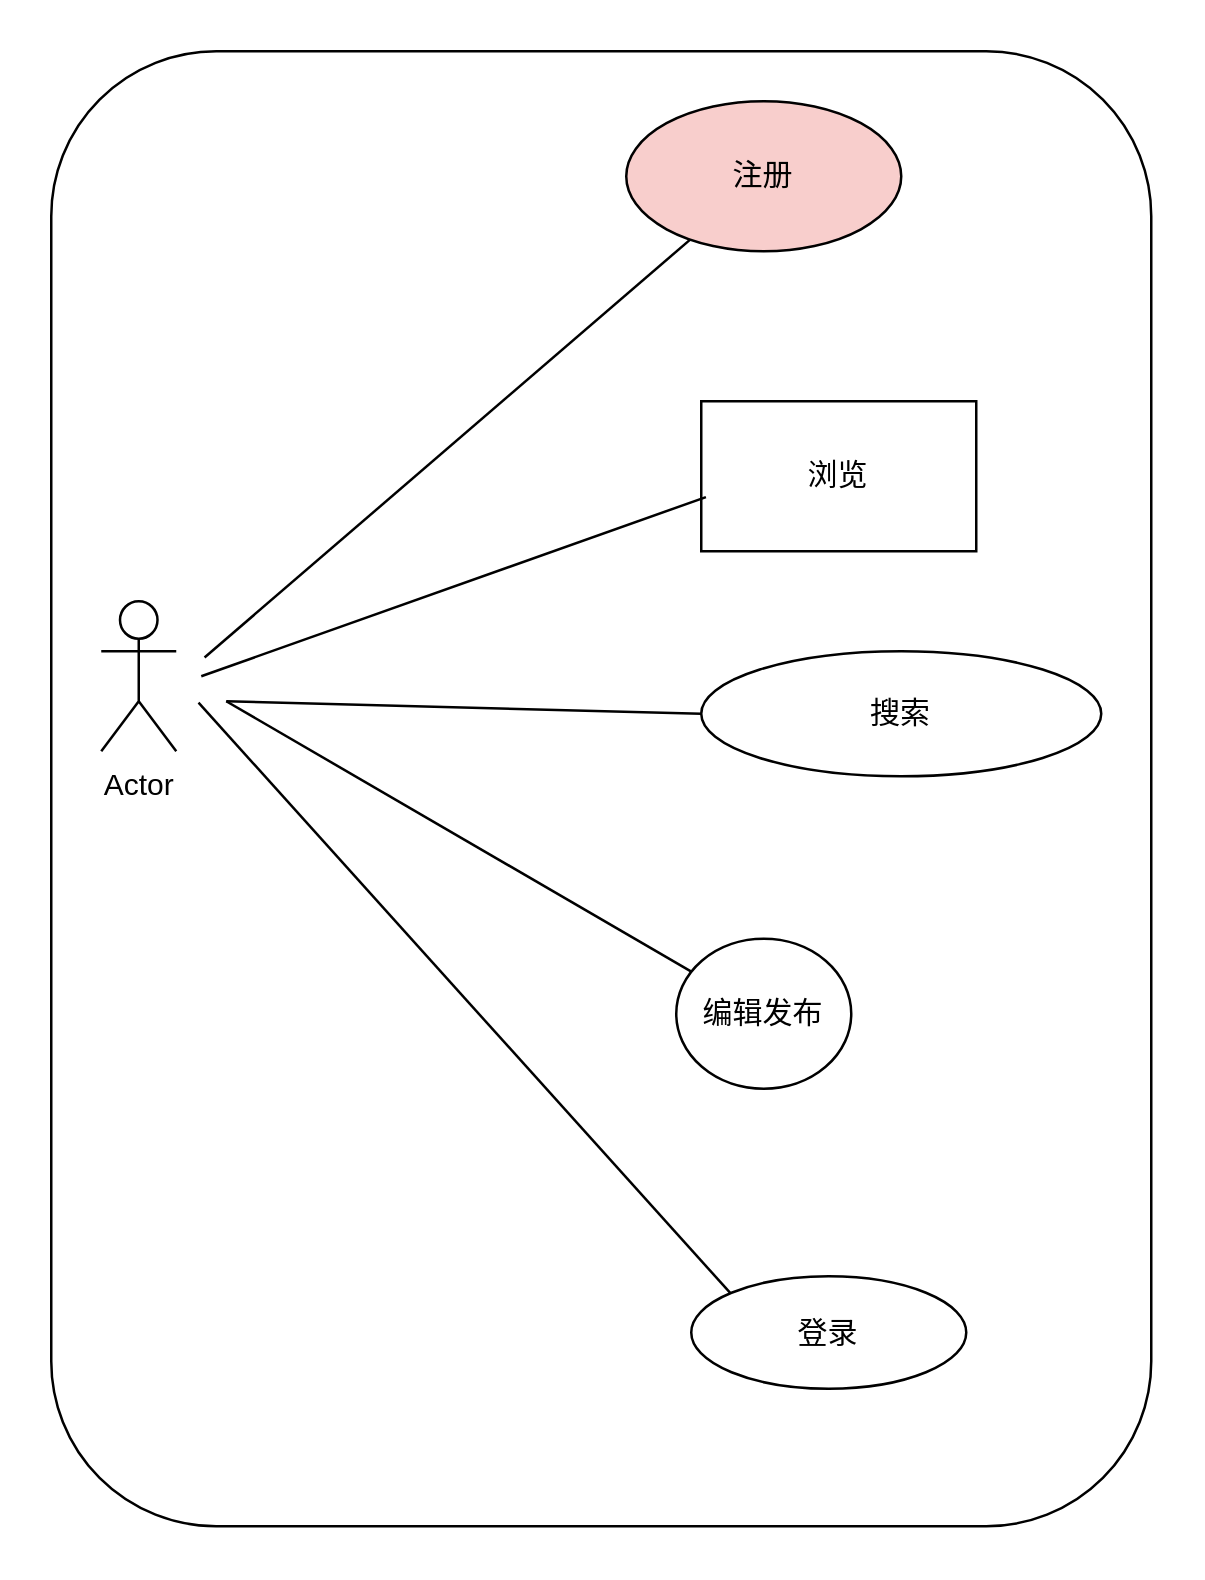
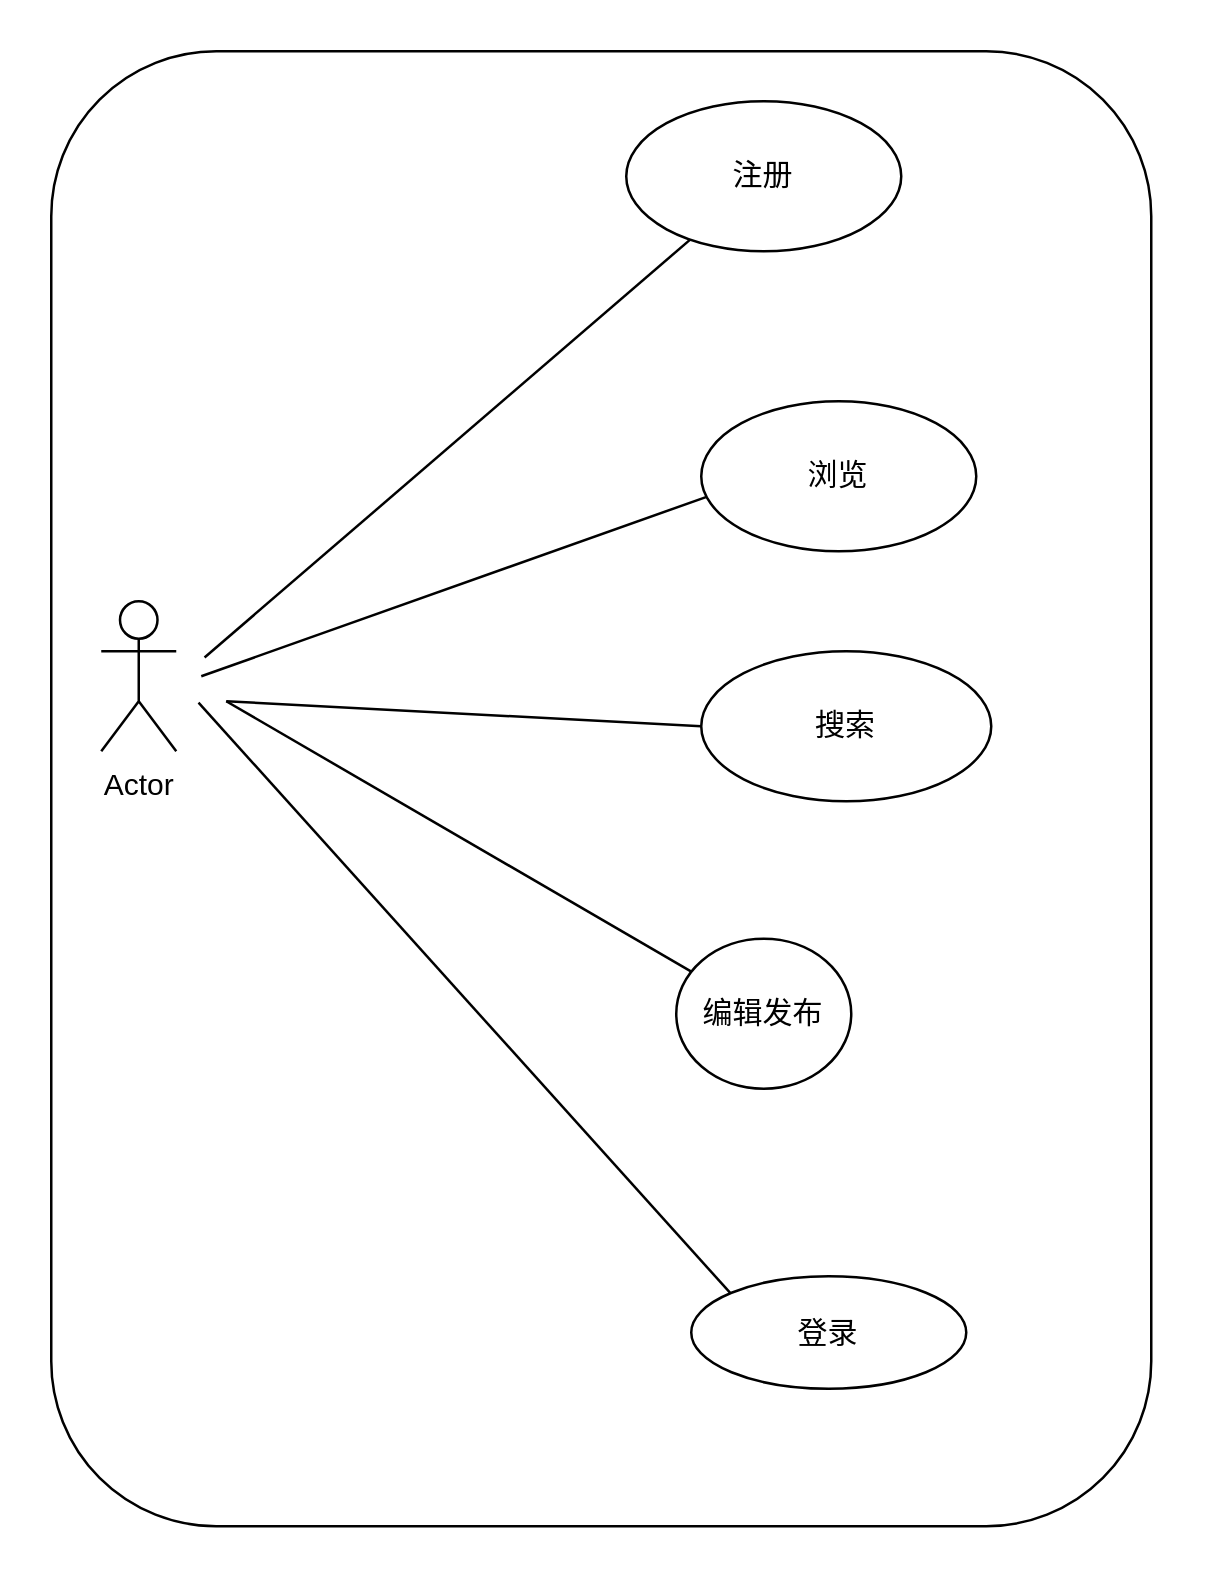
node "注册": fillcolor #f8cecc -> #ffffff
node "浏览": shape rectangle -> ellipse
node "搜索": size 400x125 -> 290x150
